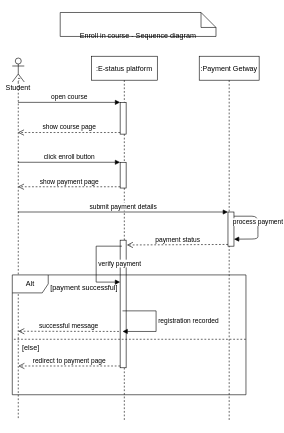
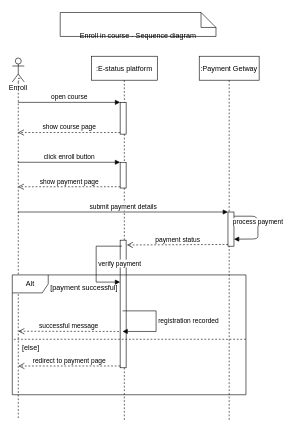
node "Student": label "Student" -> "Enroll"
